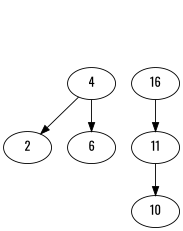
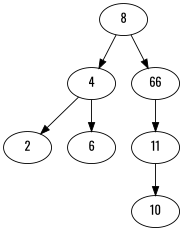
node "8": added
node "16": label "16" -> "66"
